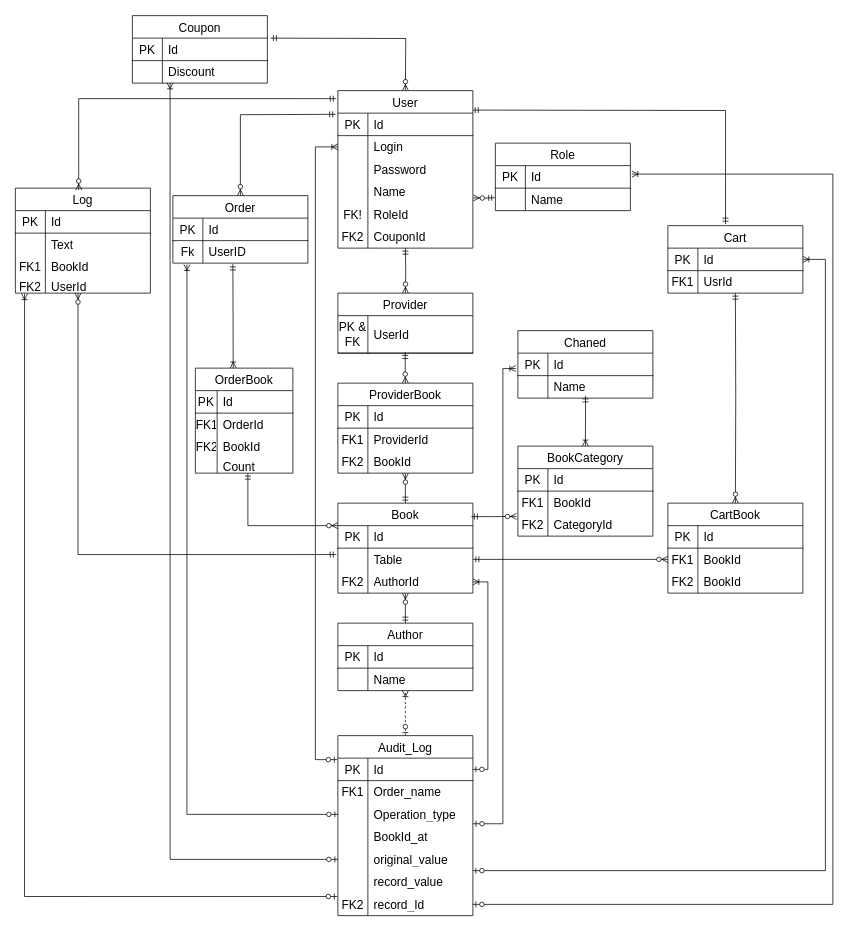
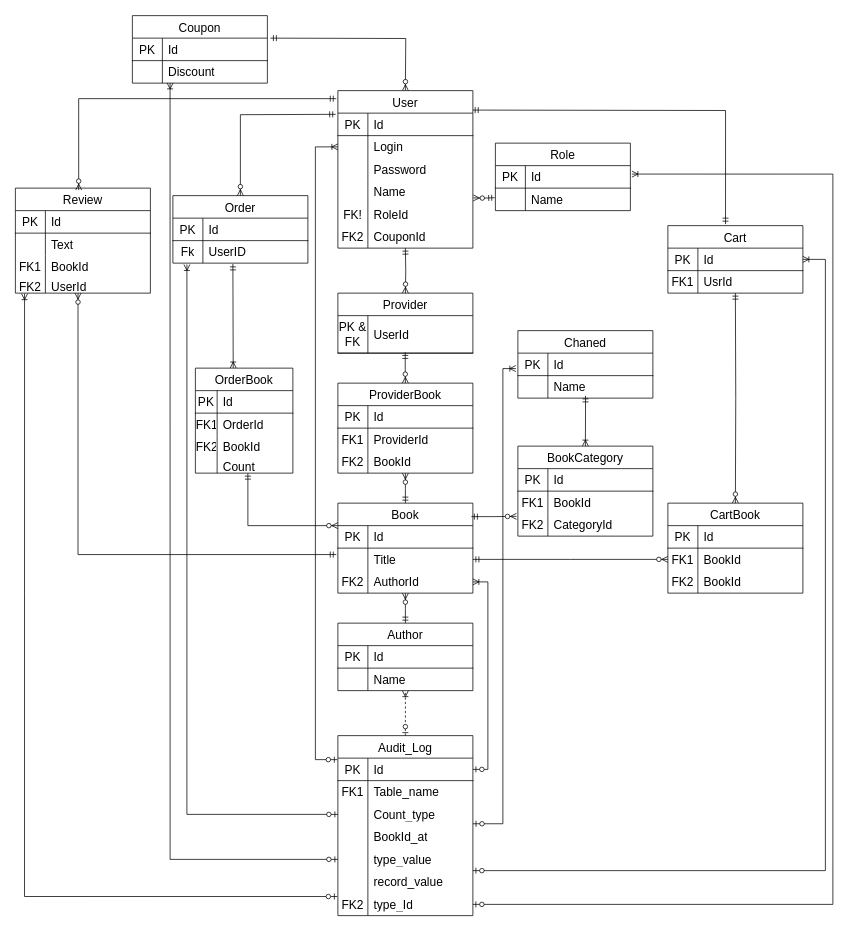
node "Log": label "Log" -> "Review"
node "Table": label "Table" -> "Title"
node "Order_name": label "Order_name" -> "Table_name"
node "Operation_type": label "Operation_type" -> "Count_type"
node "original_value": label "original_value" -> "type_value"
node "record_Id": label "record_Id" -> "type_Id"
